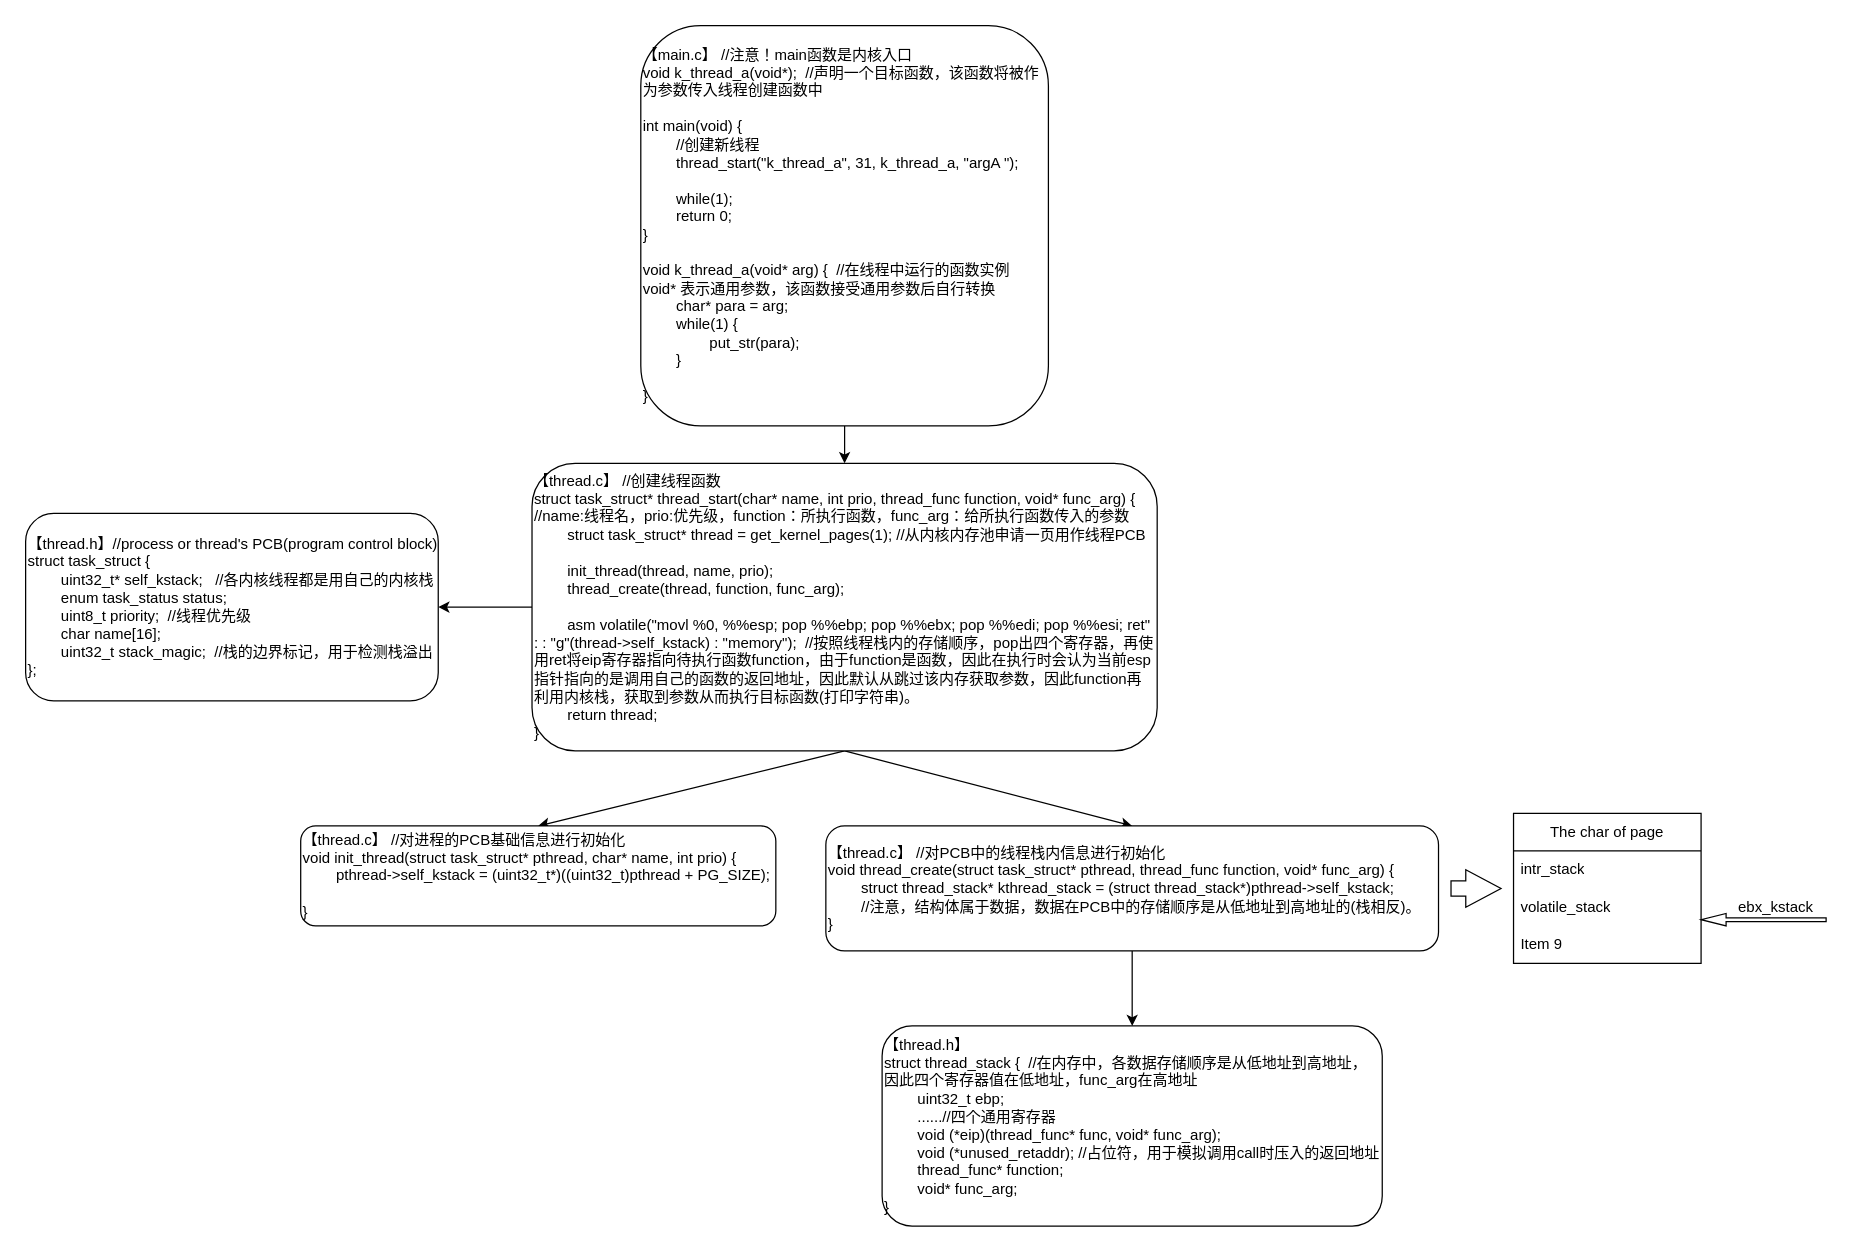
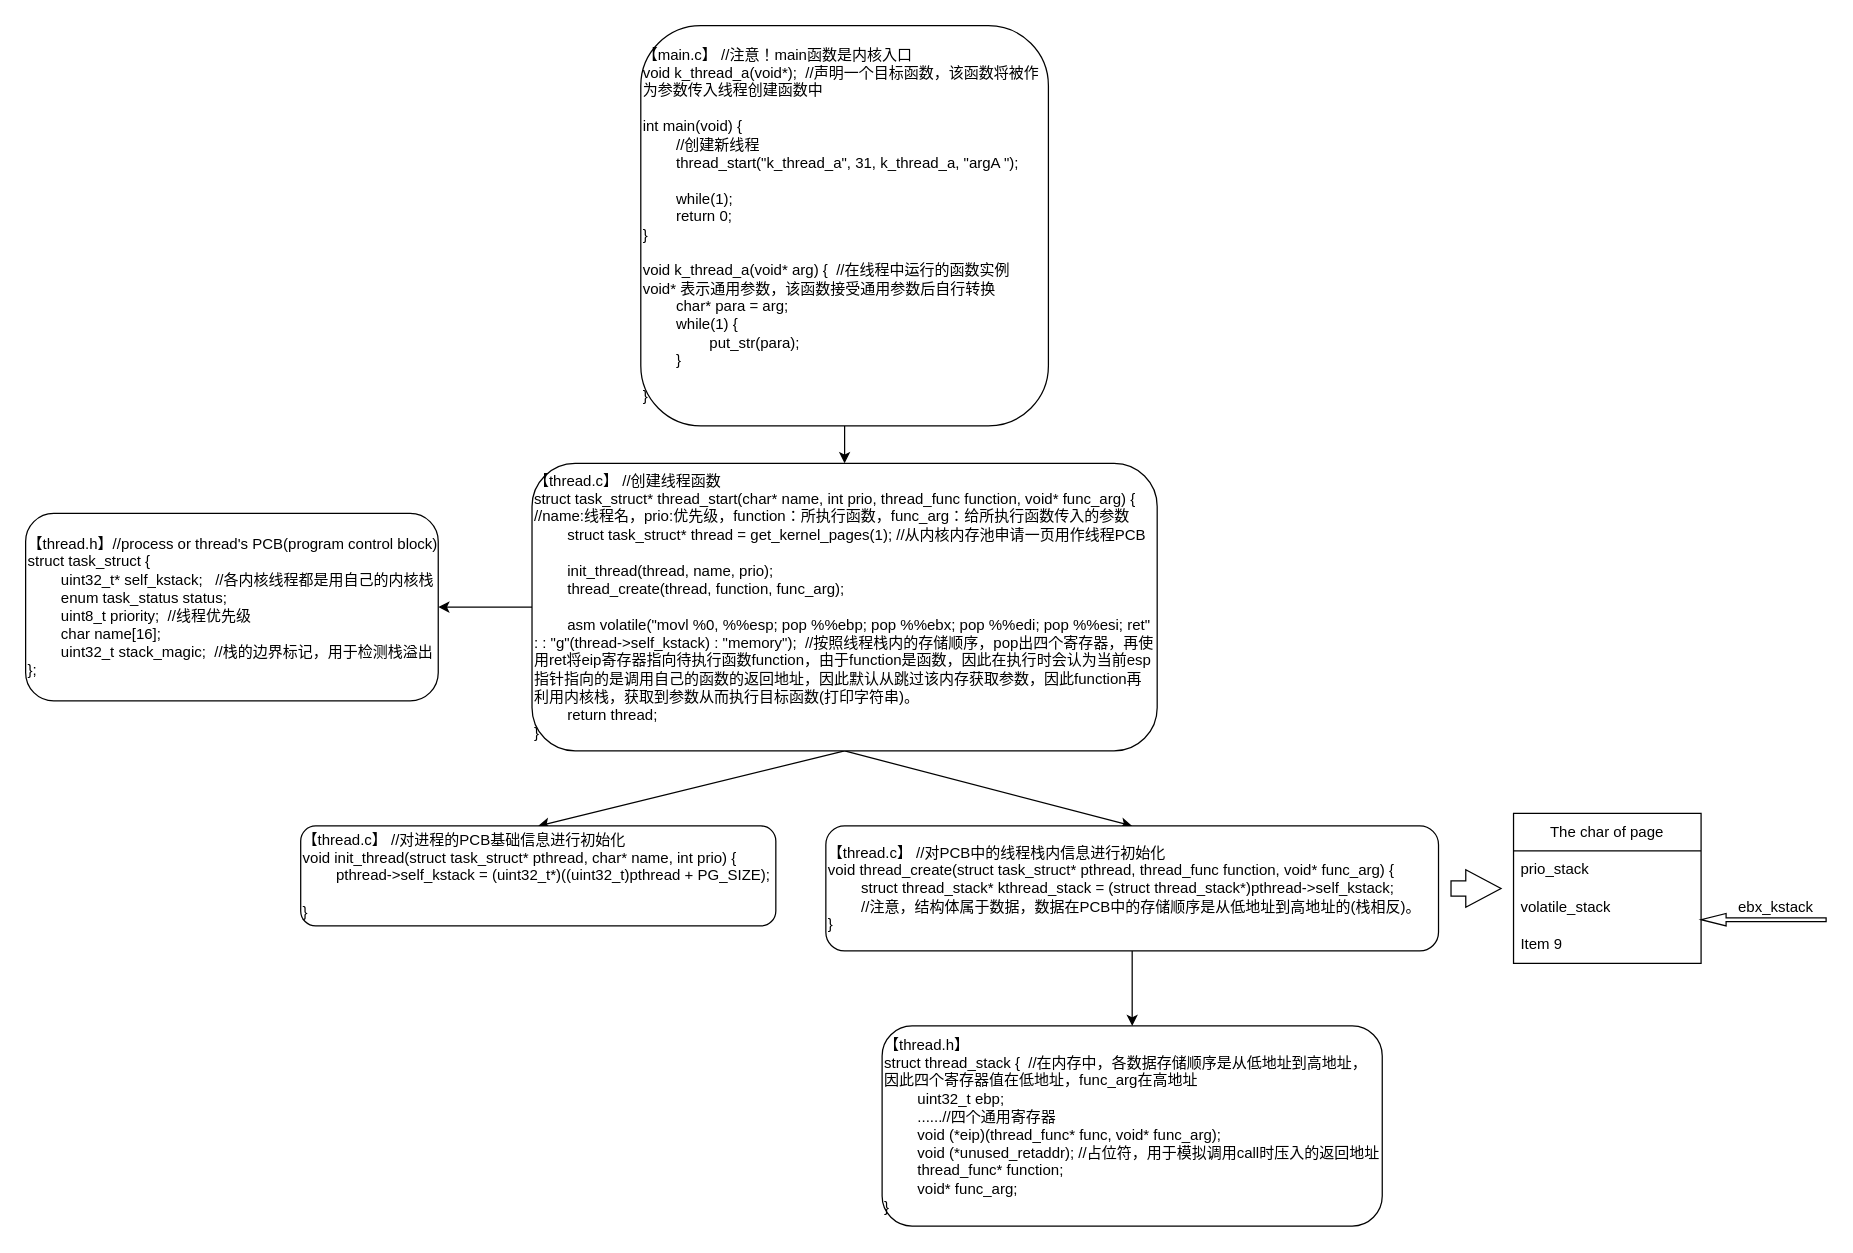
node "intr_stack": label "intr_stack" -> "prio_stack"
